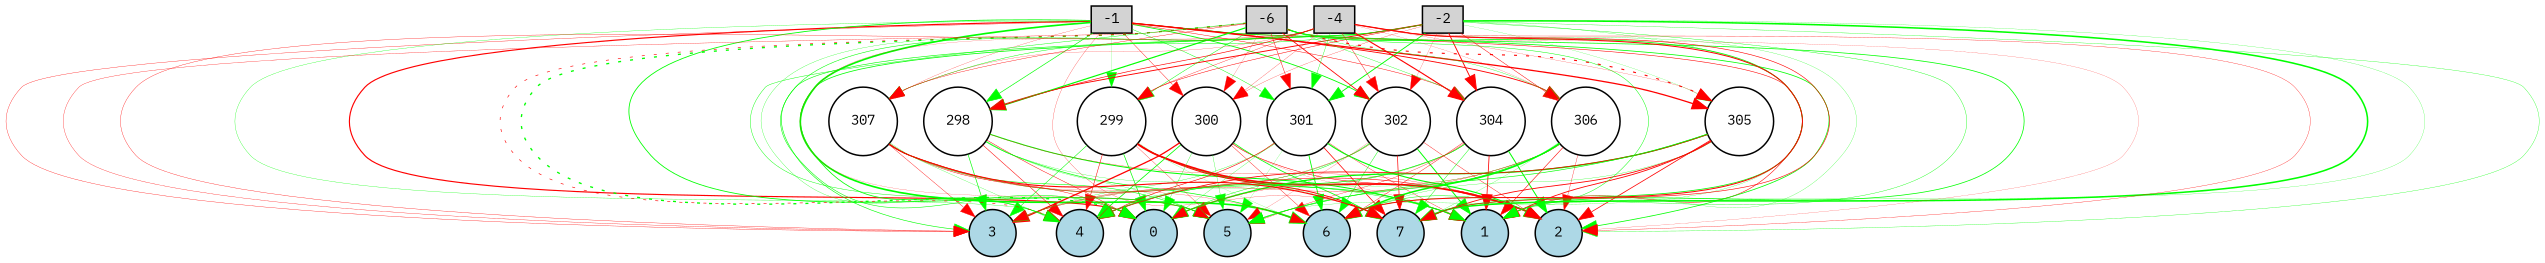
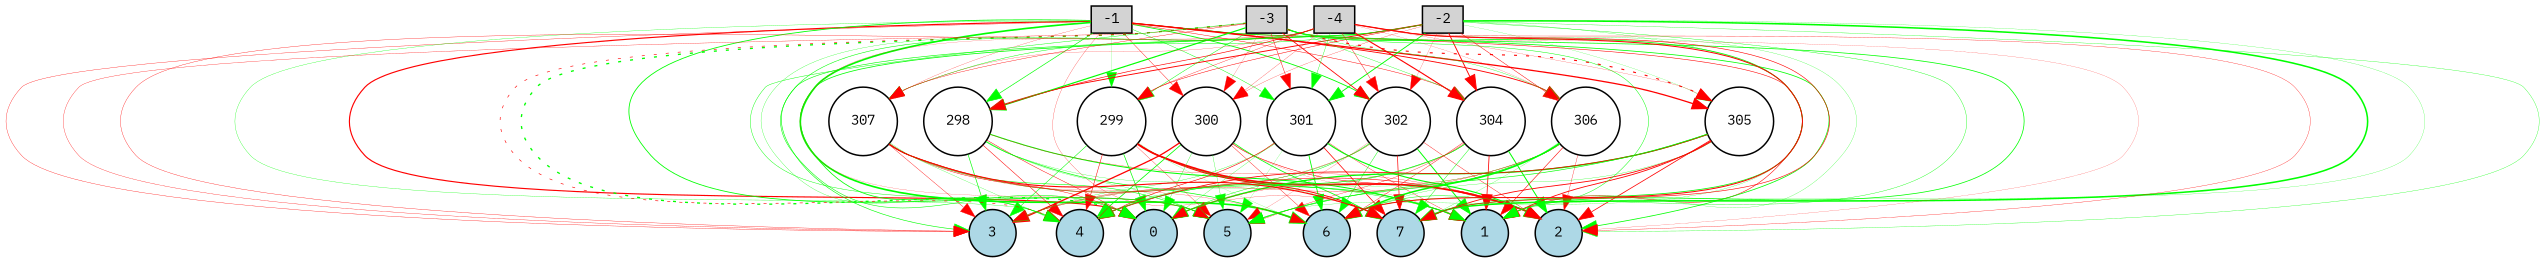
node "-6": label "-6" -> "-3"
